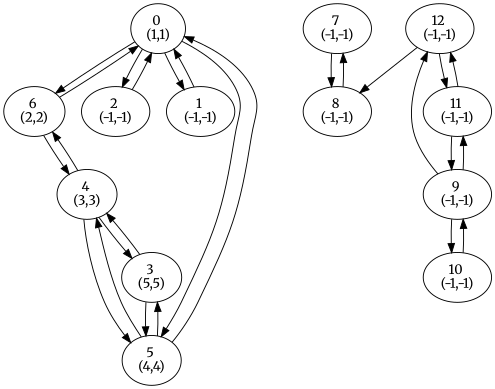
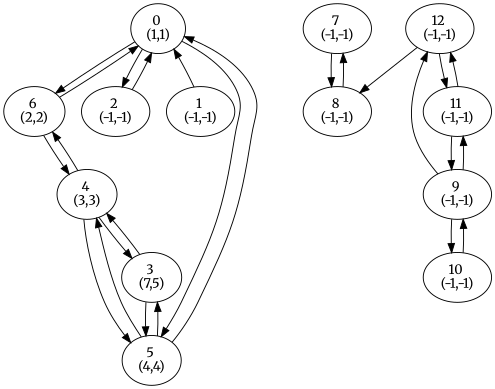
edge "0 (1,1)" -> "1 (-1,-1)": removed
node "3 (5,5)": label "3 (5,5)" -> "3 (7,5)"
